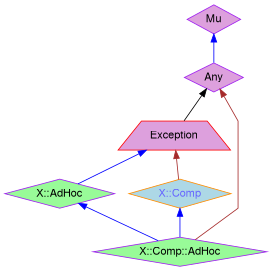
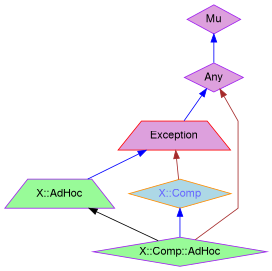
edge "Exception" -> "Any": color black -> blue
node "X::AdHoc": shape diamond -> trapezium
edge "X::Comp::AdHoc" -> "X::AdHoc": color blue -> black
